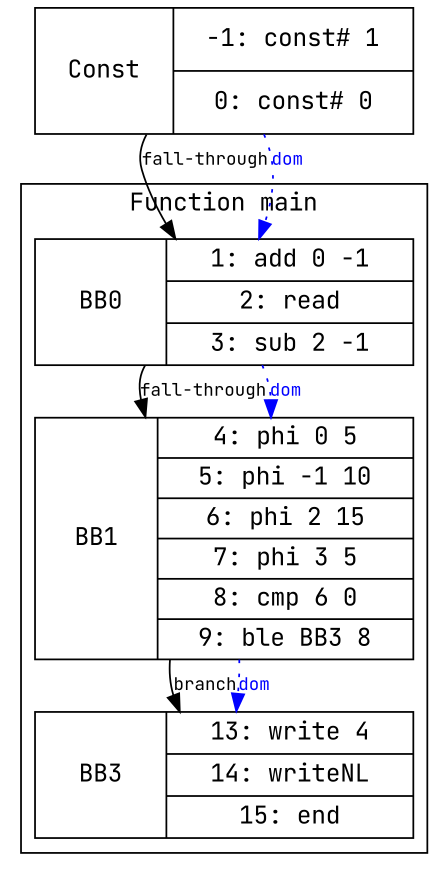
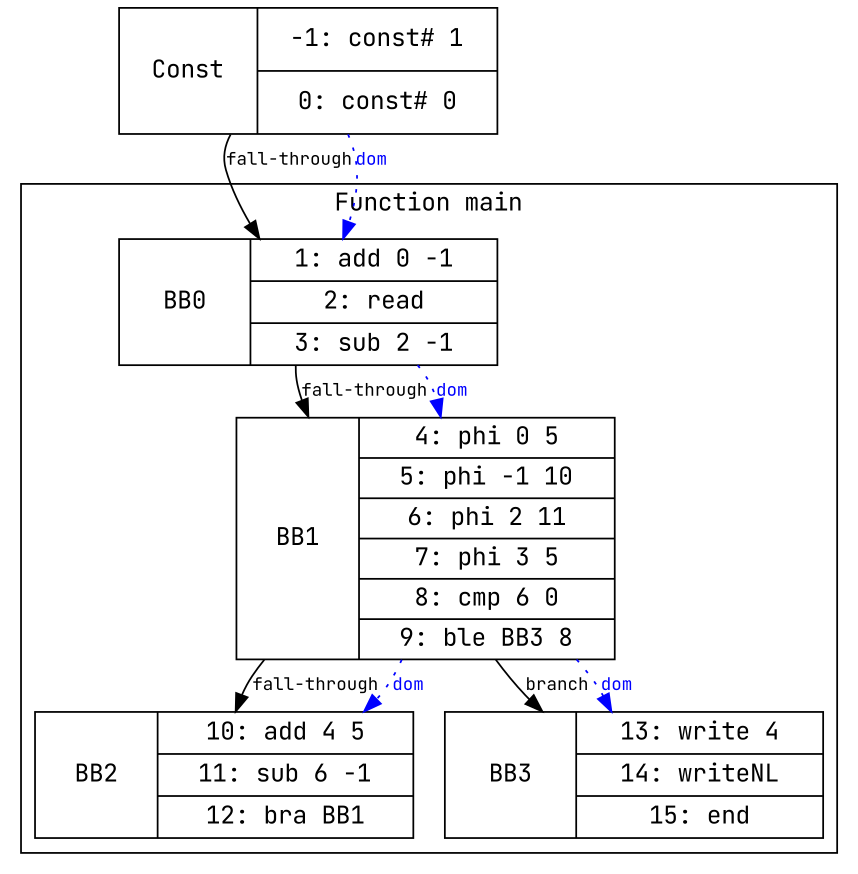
node "BB1": text "6: phi 2 15" -> "6: phi 2 11"
node "BB2": added
